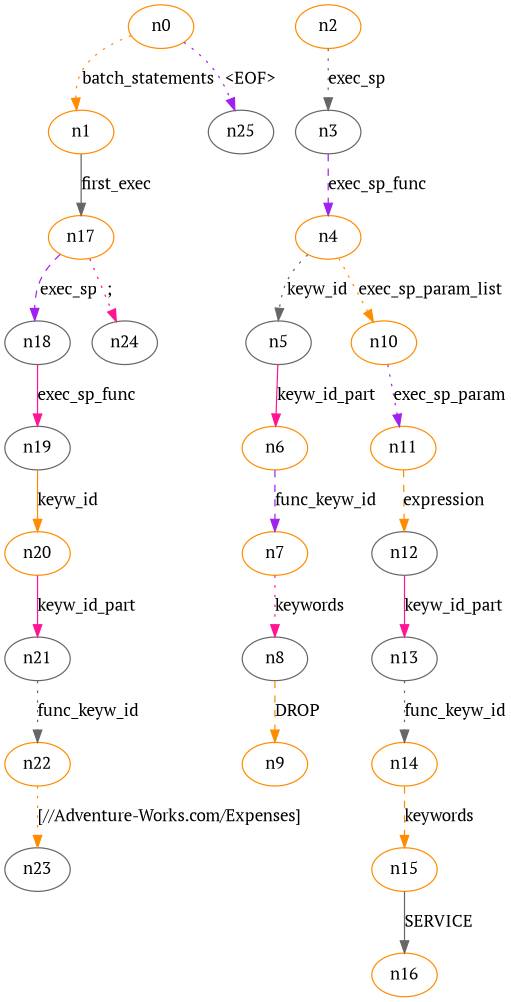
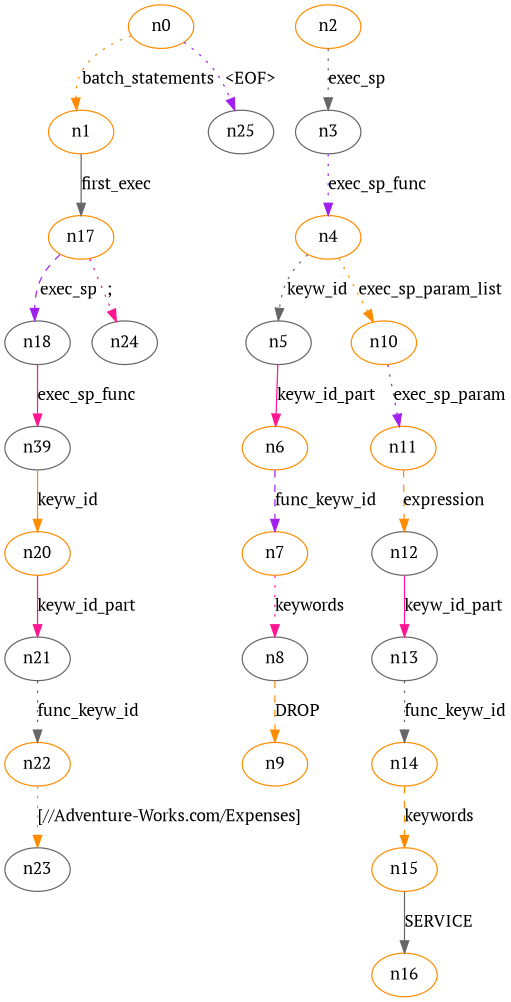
edge "n3" -> "n4": style dashed -> dotted
node "n19": label "n19" -> "n39"
